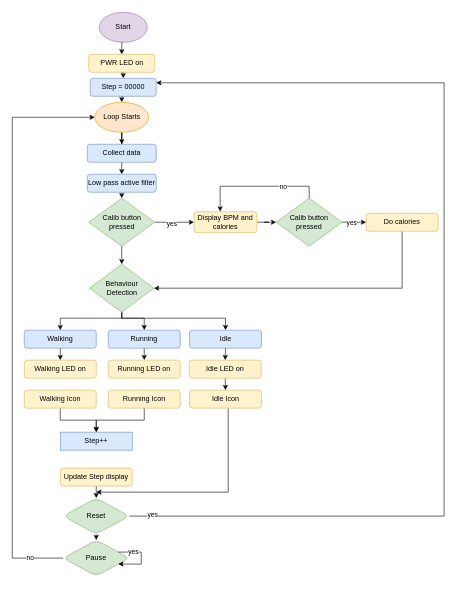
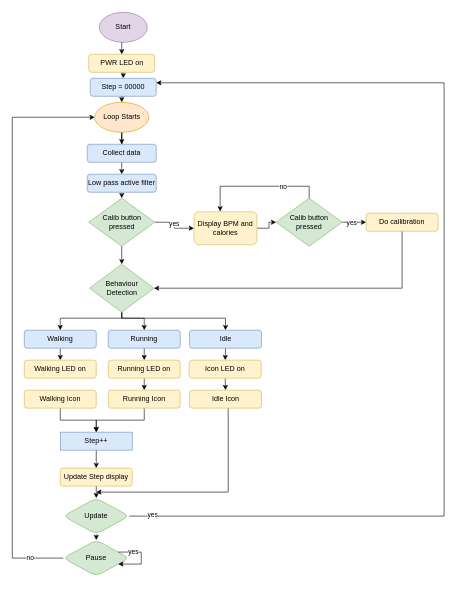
node "Display BPM and calories": size 63x21 -> 63x33
node "Do calories": label "Do calories" -> "Do callibration"
node "Idle LED on": label "Idle LED on" -> "Icon LED on"
edge "Running LED on" -> "Running Icon": added
edge "Step++" -> "Update Step display": added
node "Reset": label "Reset" -> "Update"
